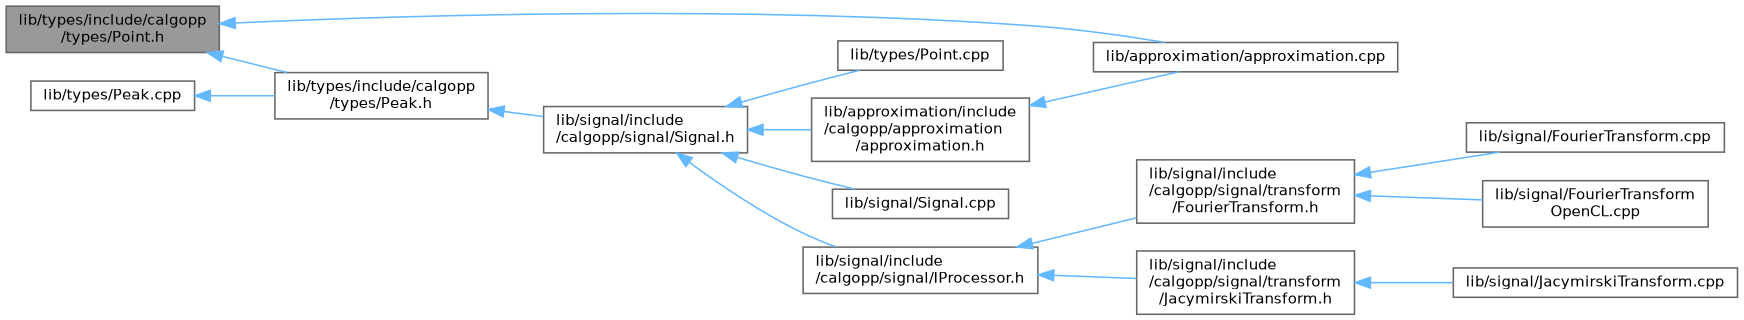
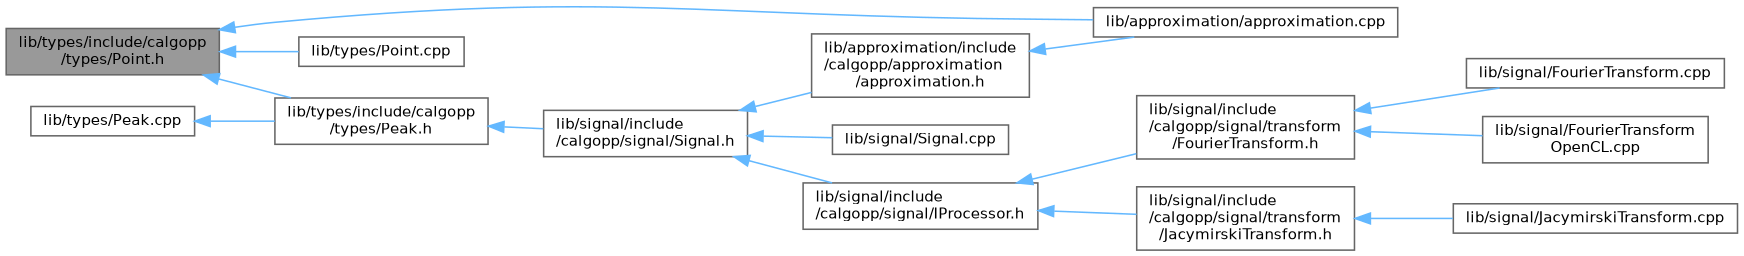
edge "lib/types/Point.cpp" -> "lib/signal/include /calgopp/signal/Signal.h": now "lib/types/Point.cpp" -> "lib/types/include/calgopp /types/Point.h"
